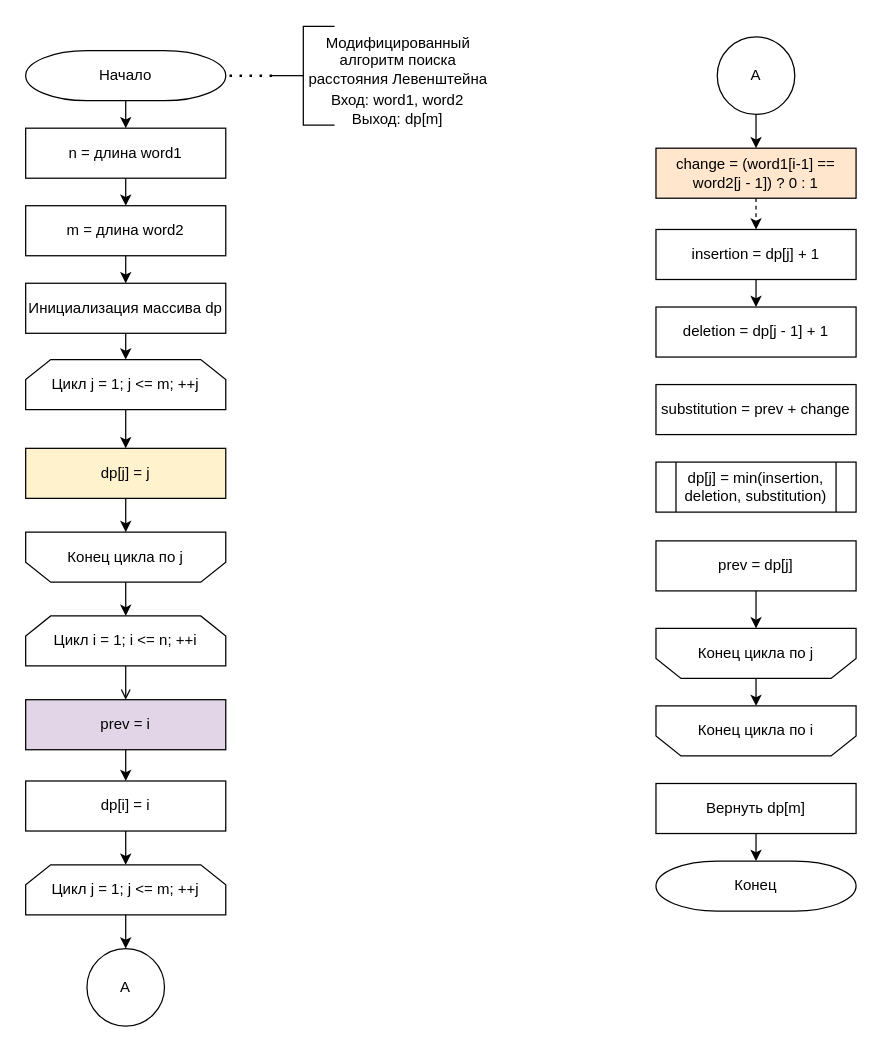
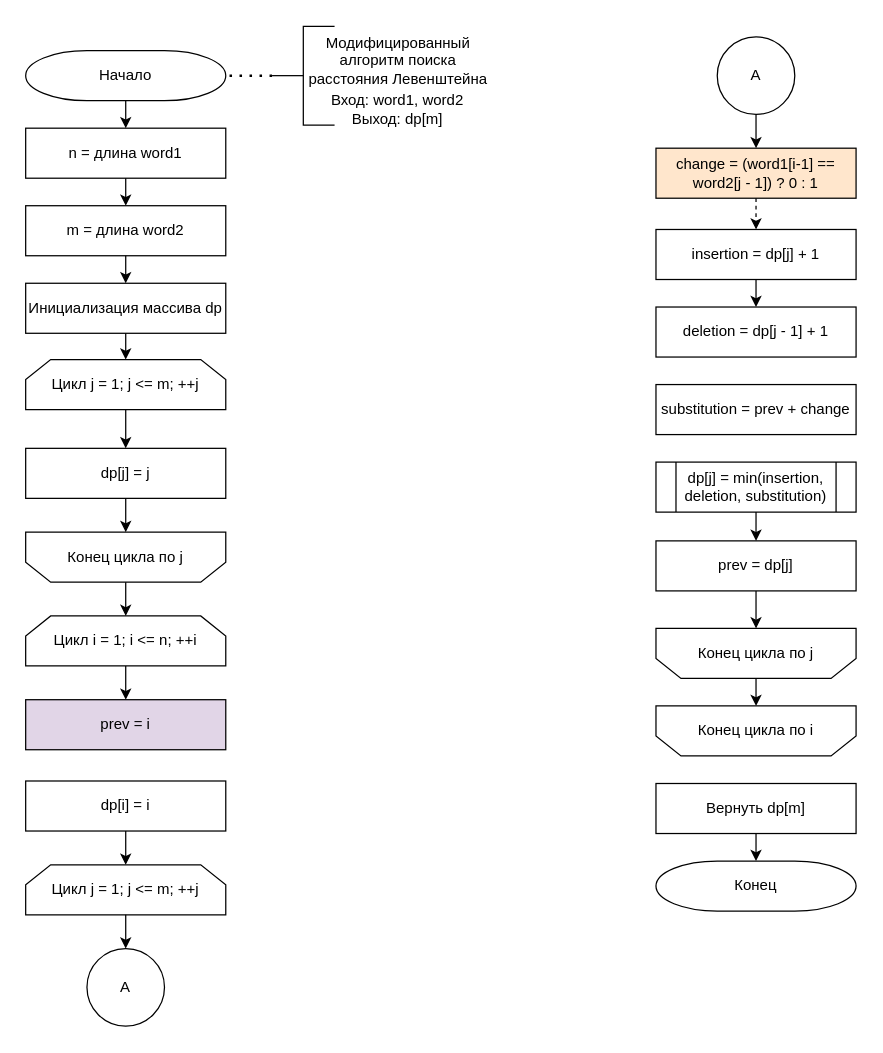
node "dp[j] = j": fillcolor #fff2cc -> #ffffff
edge "dp[j] = min(insertion, deletion, substitution)" -> "prev = dp[j]": added
edge "Цикл i = 1; i <= n; ++i" -> "prev = i": arrowhead open -> classic
edge "prev = i" -> "dp[i] = i": removed
